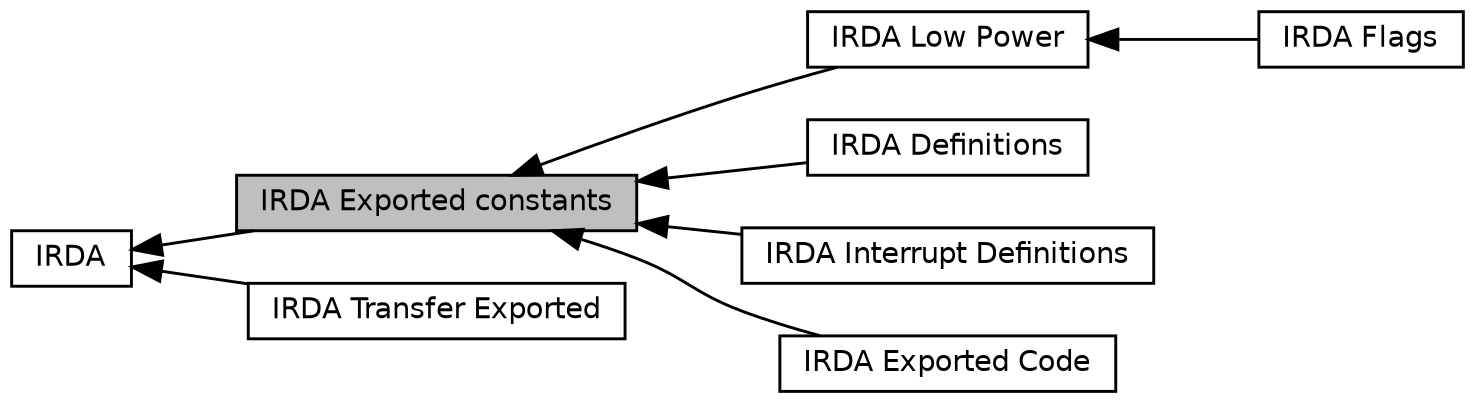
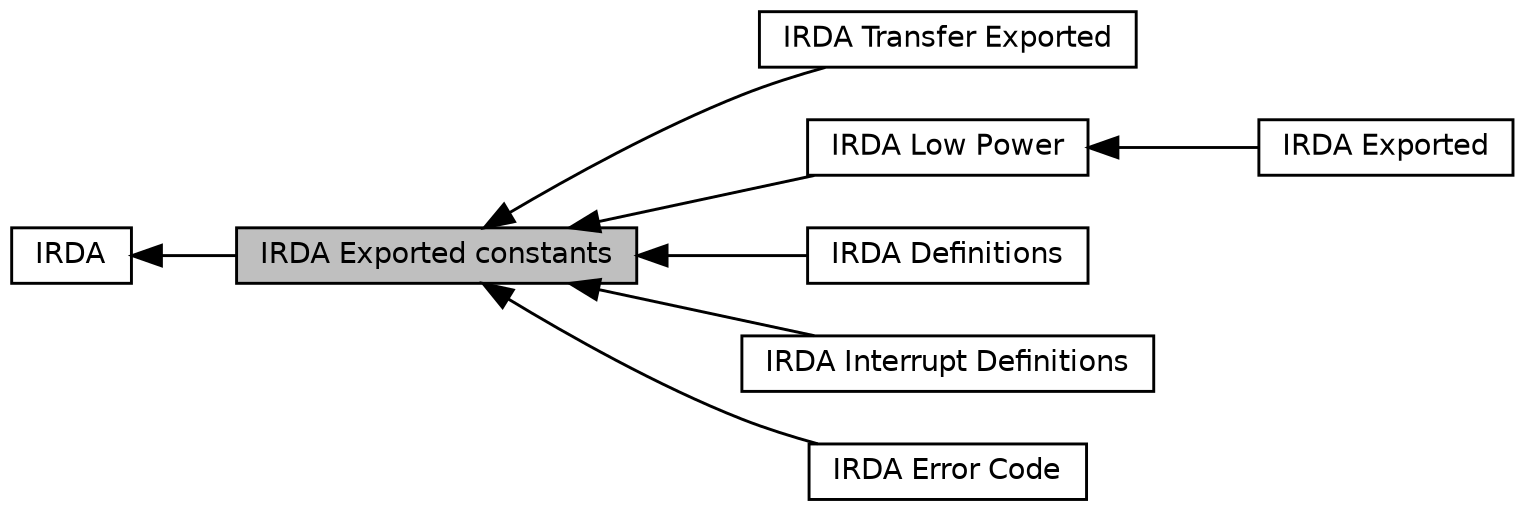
node "IRDA Flags": label "IRDA Flags" -> "IRDA Exported"
edge "IRDA Transfer Exported" -> "IRDA": now "IRDA Transfer Exported" -> "IRDA Exported constants"
node "IRDA Exported Code": label "IRDA Exported Code" -> "IRDA Error Code"
